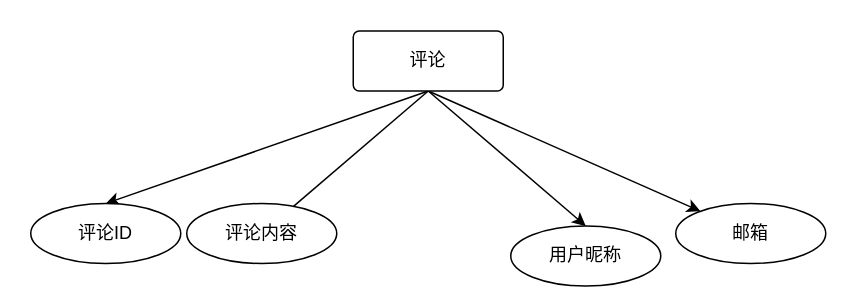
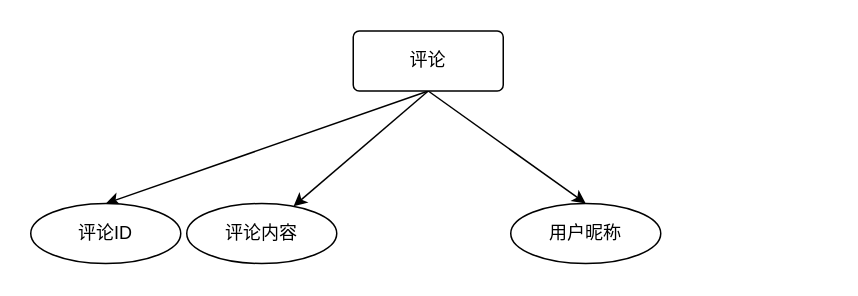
edge "评论" -> "邮箱": removed
edge "评论" -- "评论内容": arrowhead none -> classic
node "邮箱": removed
node "用户昵称": moved (586, 256) -> (586, 233)
